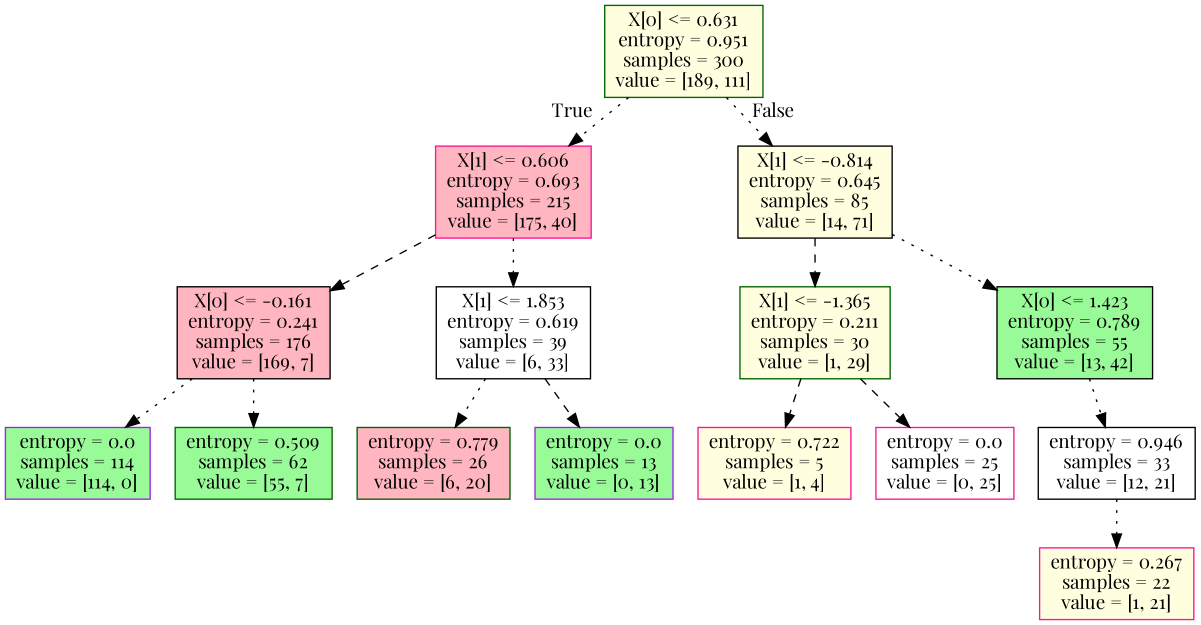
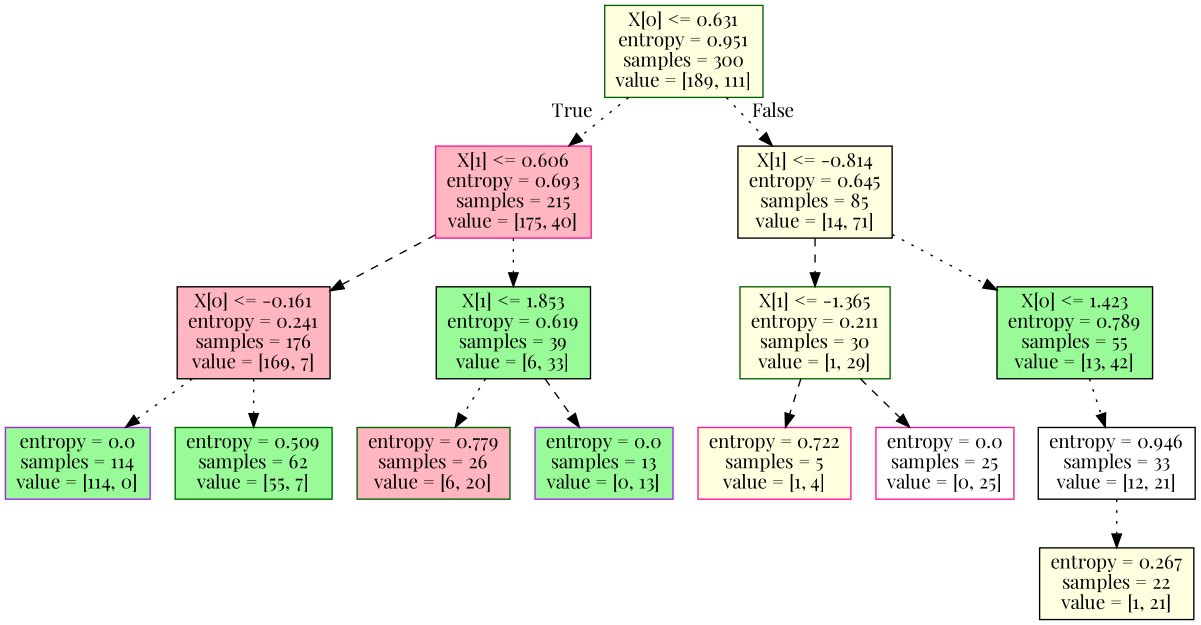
node "X[1] <= 1.853 entropy = 0.619 samples = 39 value = [6, 33]": fillcolor white -> palegreen
node "entropy = 0.267 samples = 22 value = [1, 21]": color deeppink -> black
